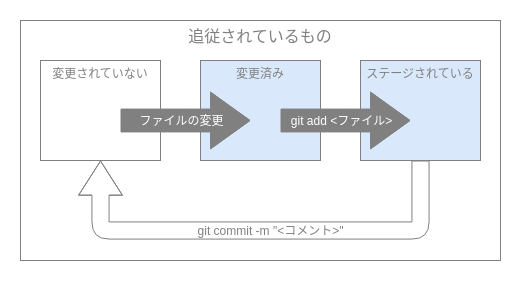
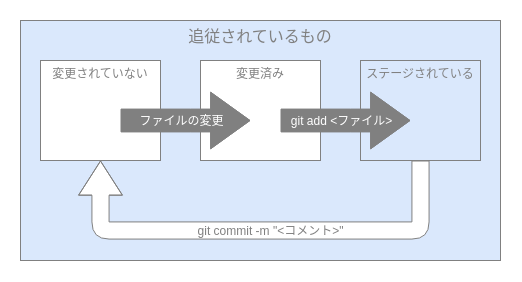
node "追従されているもの": fillcolor #ffffff -> #dae8fc
node "変更済み": fillcolor #dae8fc -> #ffffff
